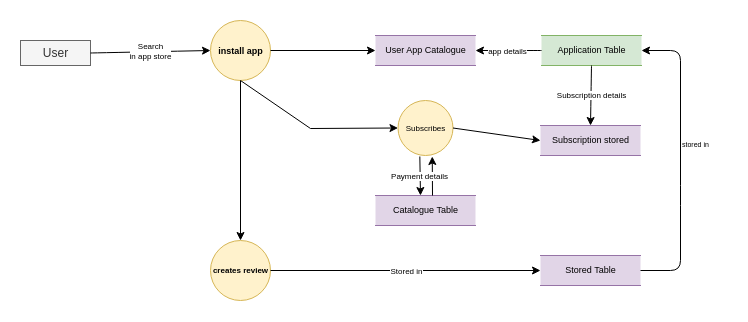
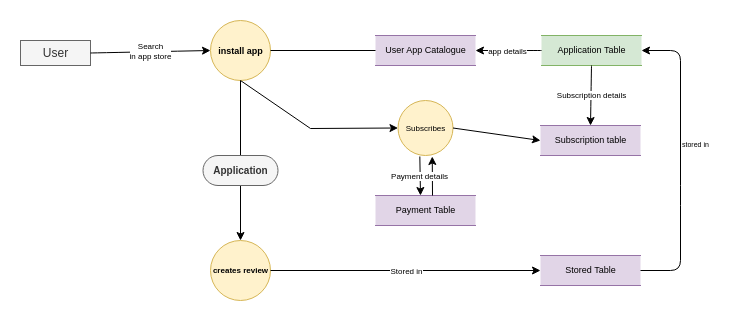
edge "install app" -> "User App Catalogue": arrowhead classic -> none
node "Subscription stored": label "Subscription stored" -> "Subscription table"
node "Application": added
node "Catalogue Table": label "Catalogue Table" -> "Payment Table"
